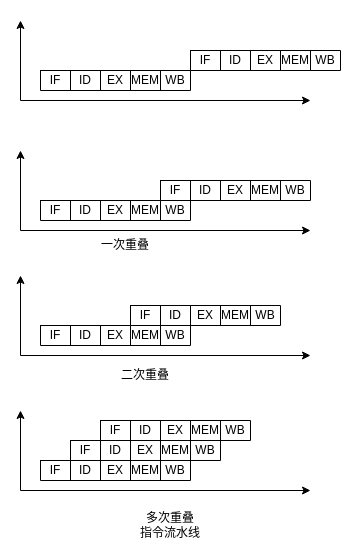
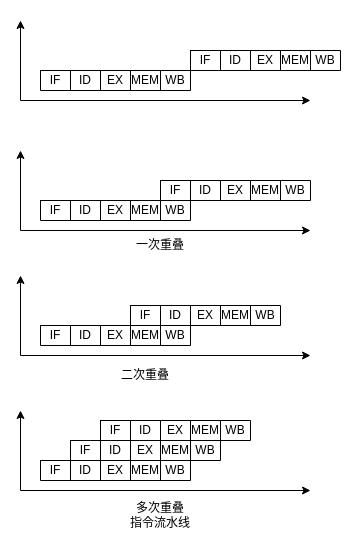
node "一次重叠": moved (126, 246) -> (161, 246)
node "多次重叠 指令流水线": moved (171, 526) -> (161, 516)
